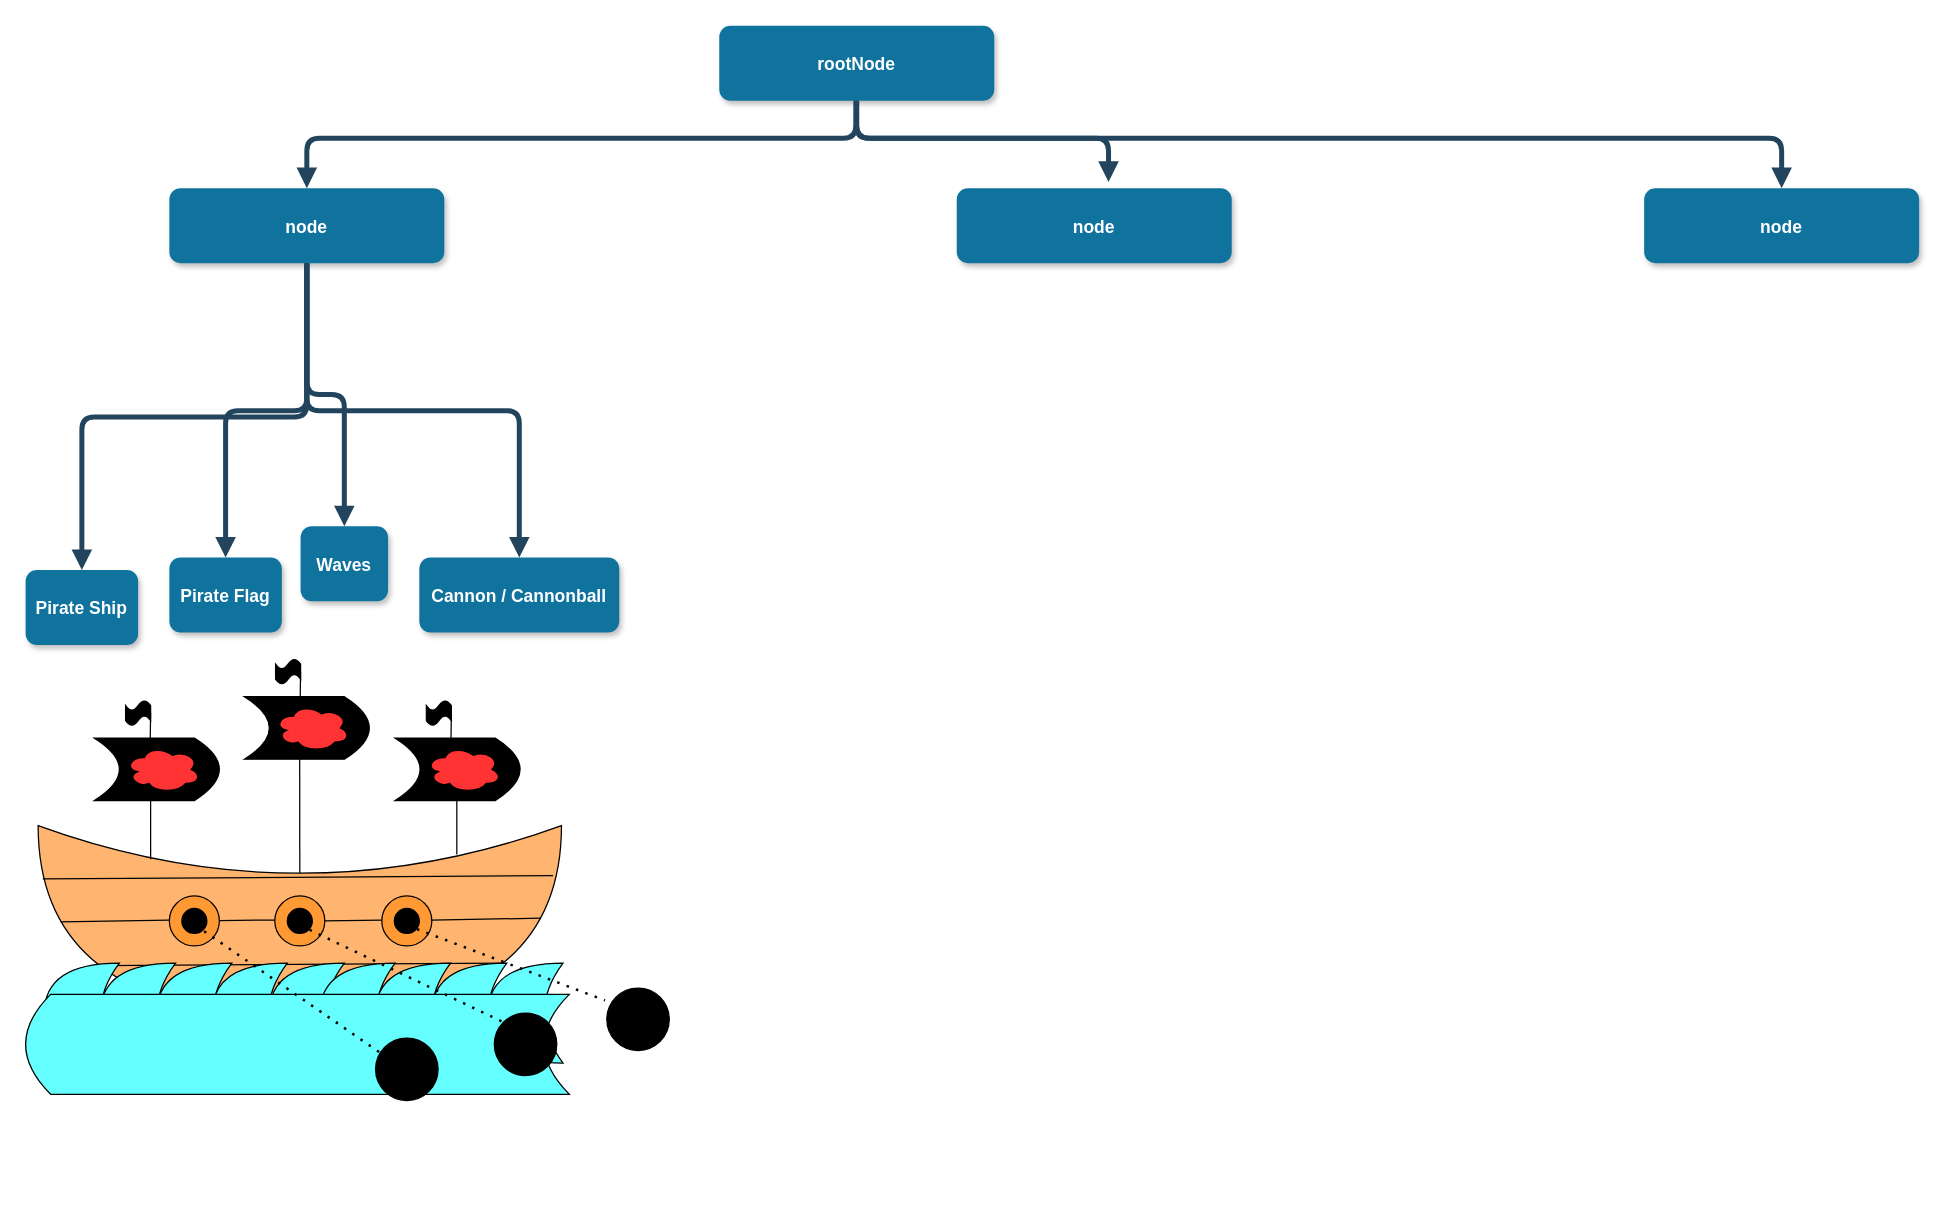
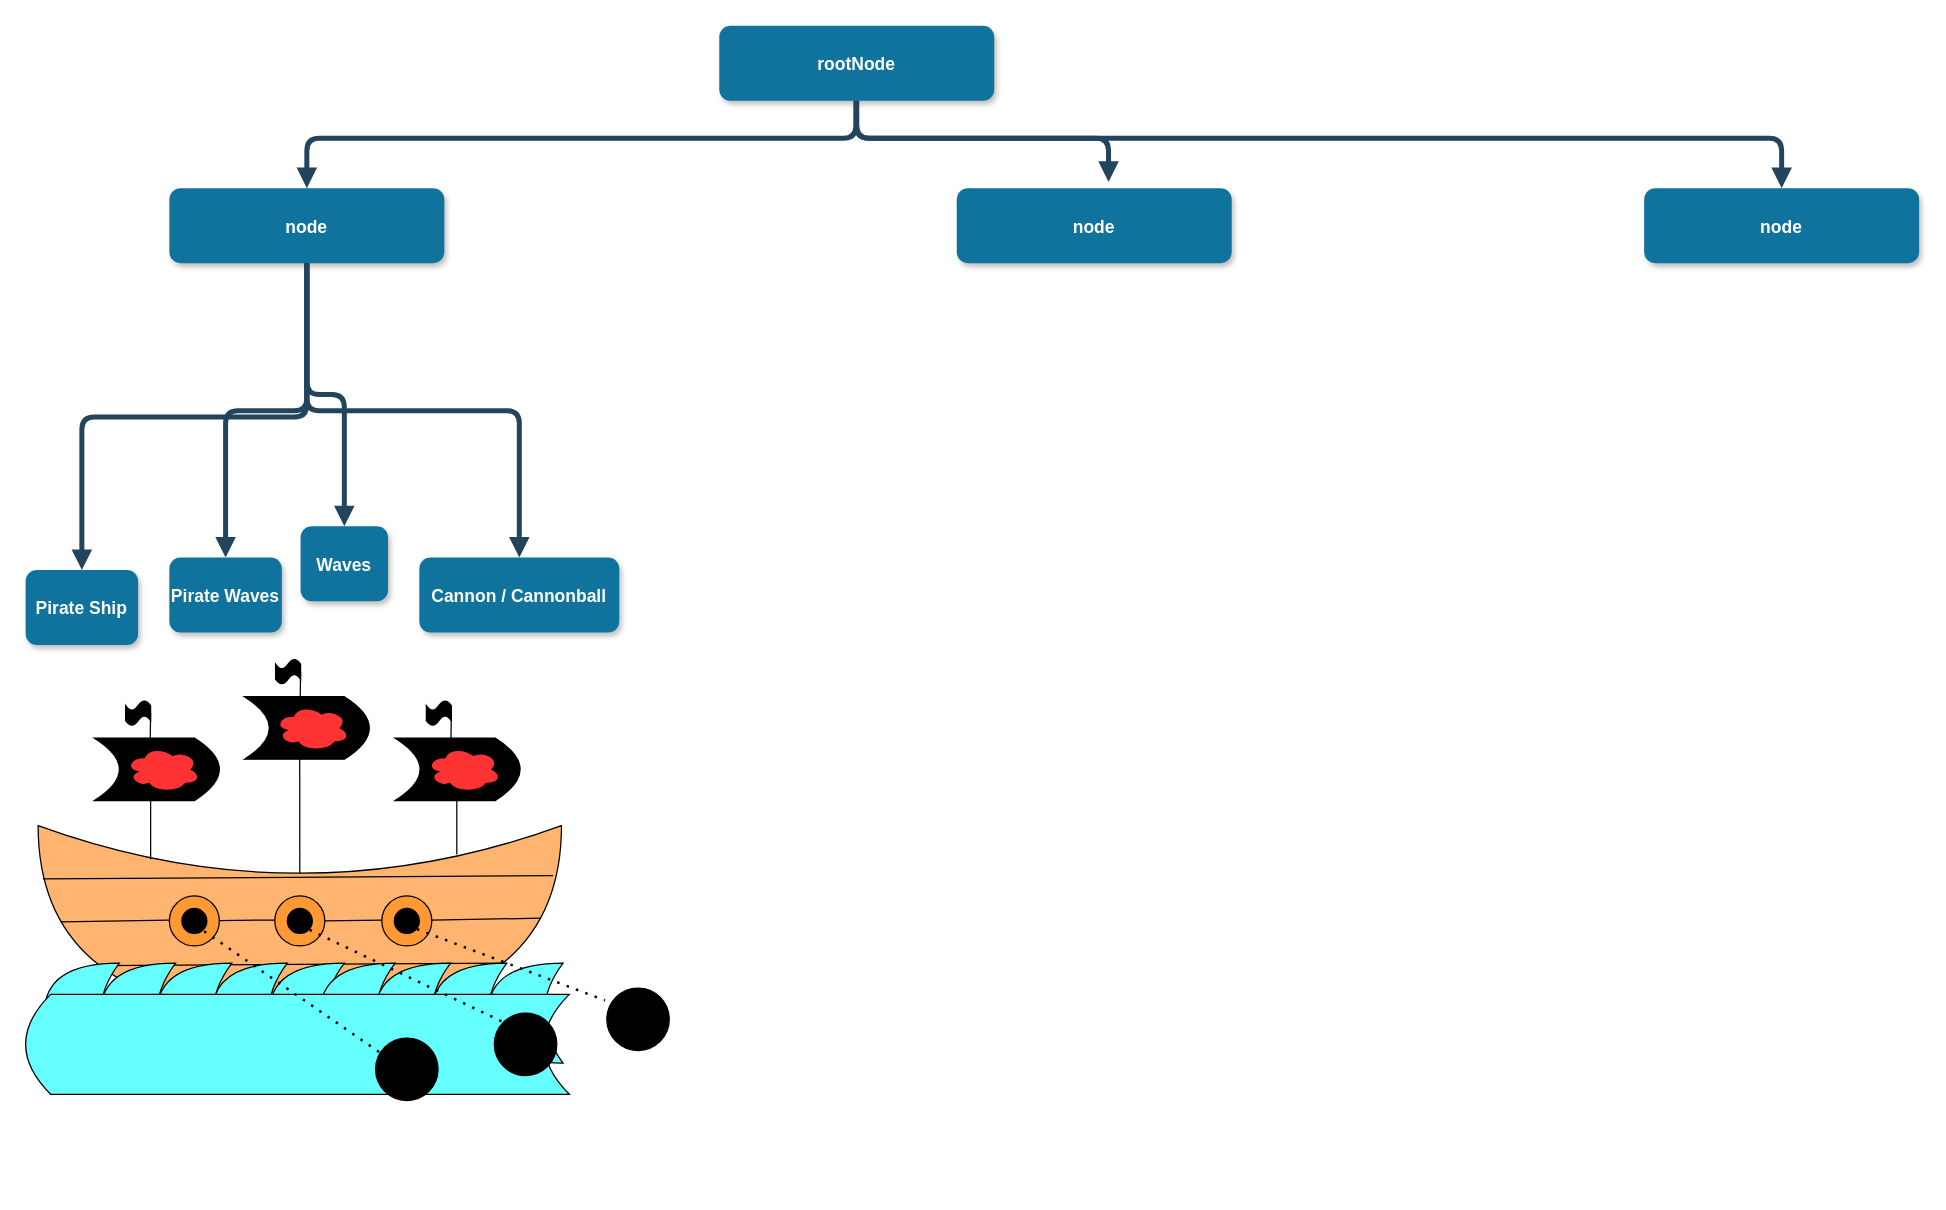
node "Pirate Flag": label "Pirate Flag" -> "Pirate Waves"
